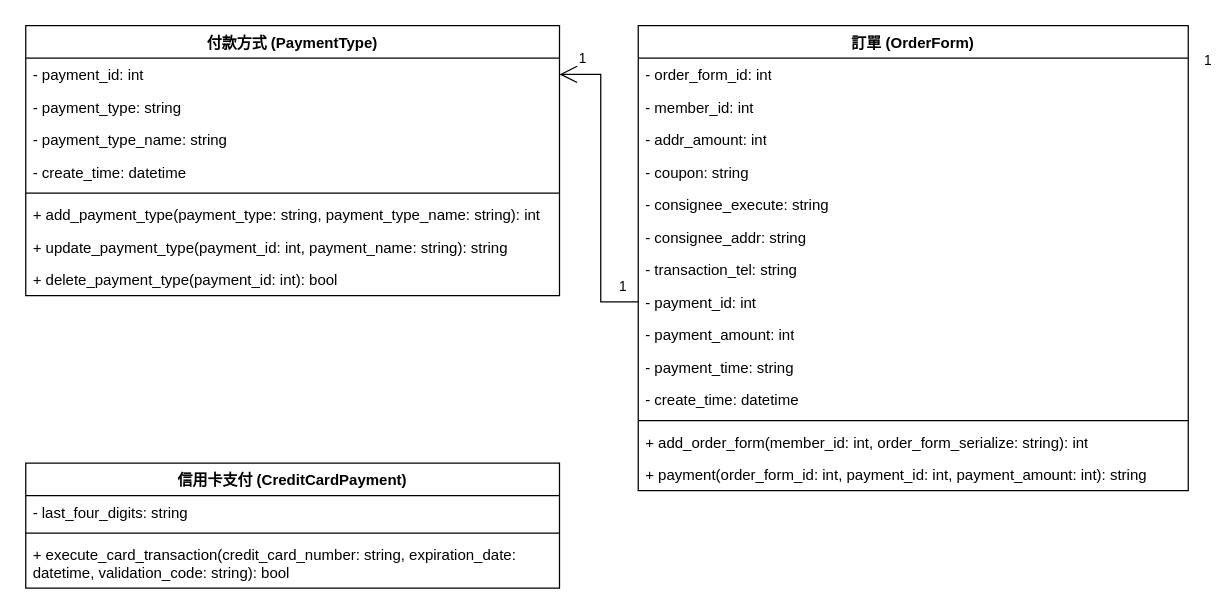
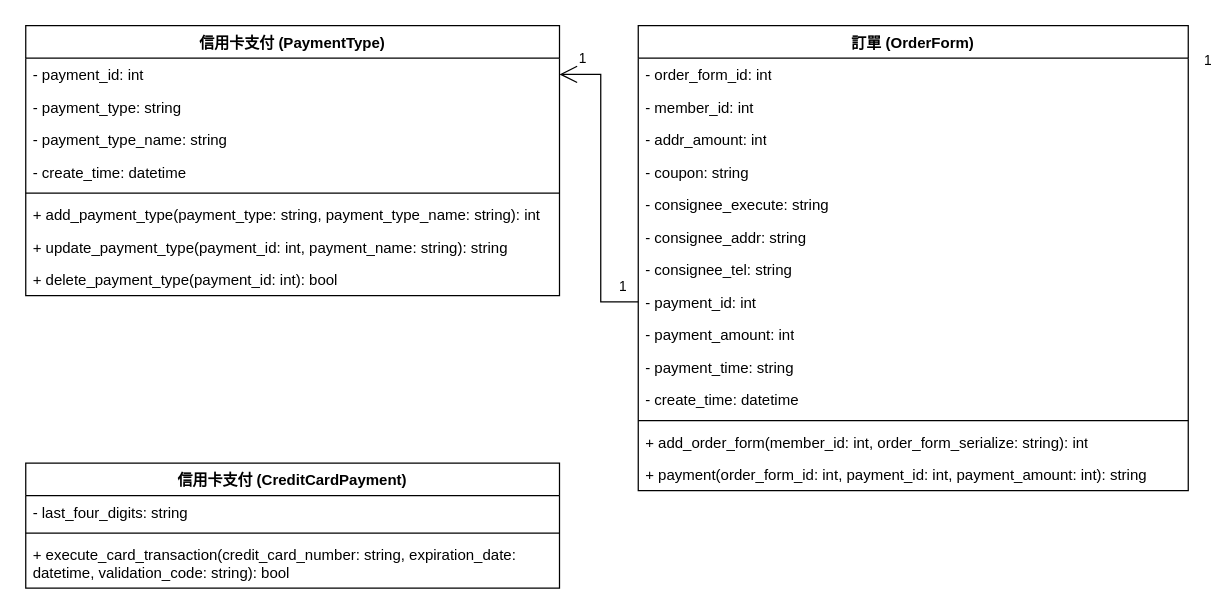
node "付款方式 (PaymentType)": label "付款方式 (PaymentType)" -> "信用卡支付 (PaymentType)"
node "- transaction_tel: string": label "- transaction_tel: string" -> "- consignee_tel: string"
